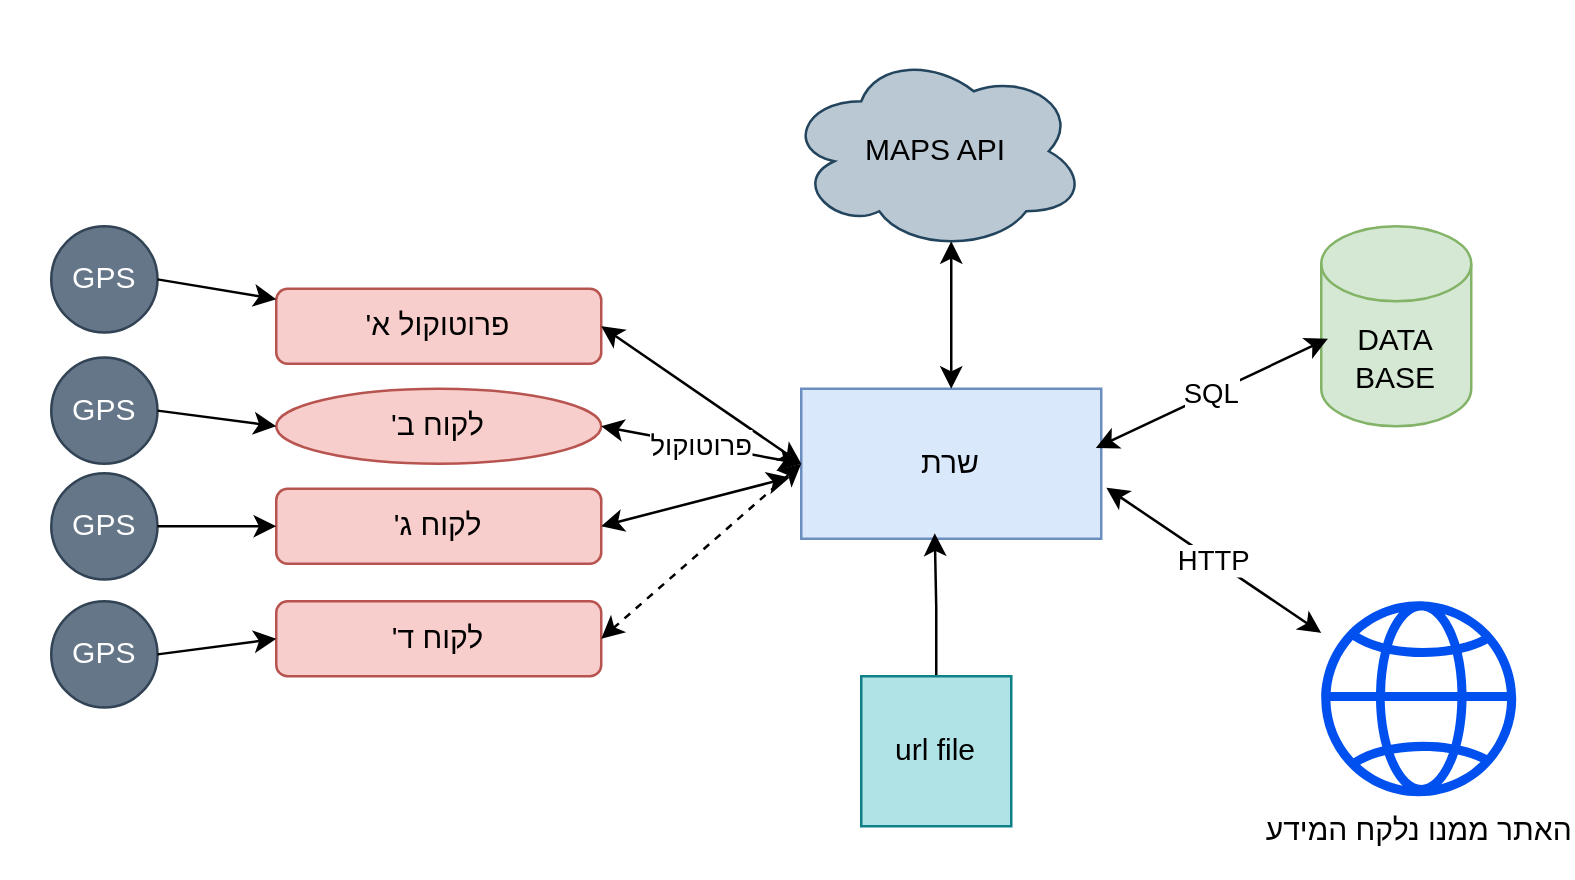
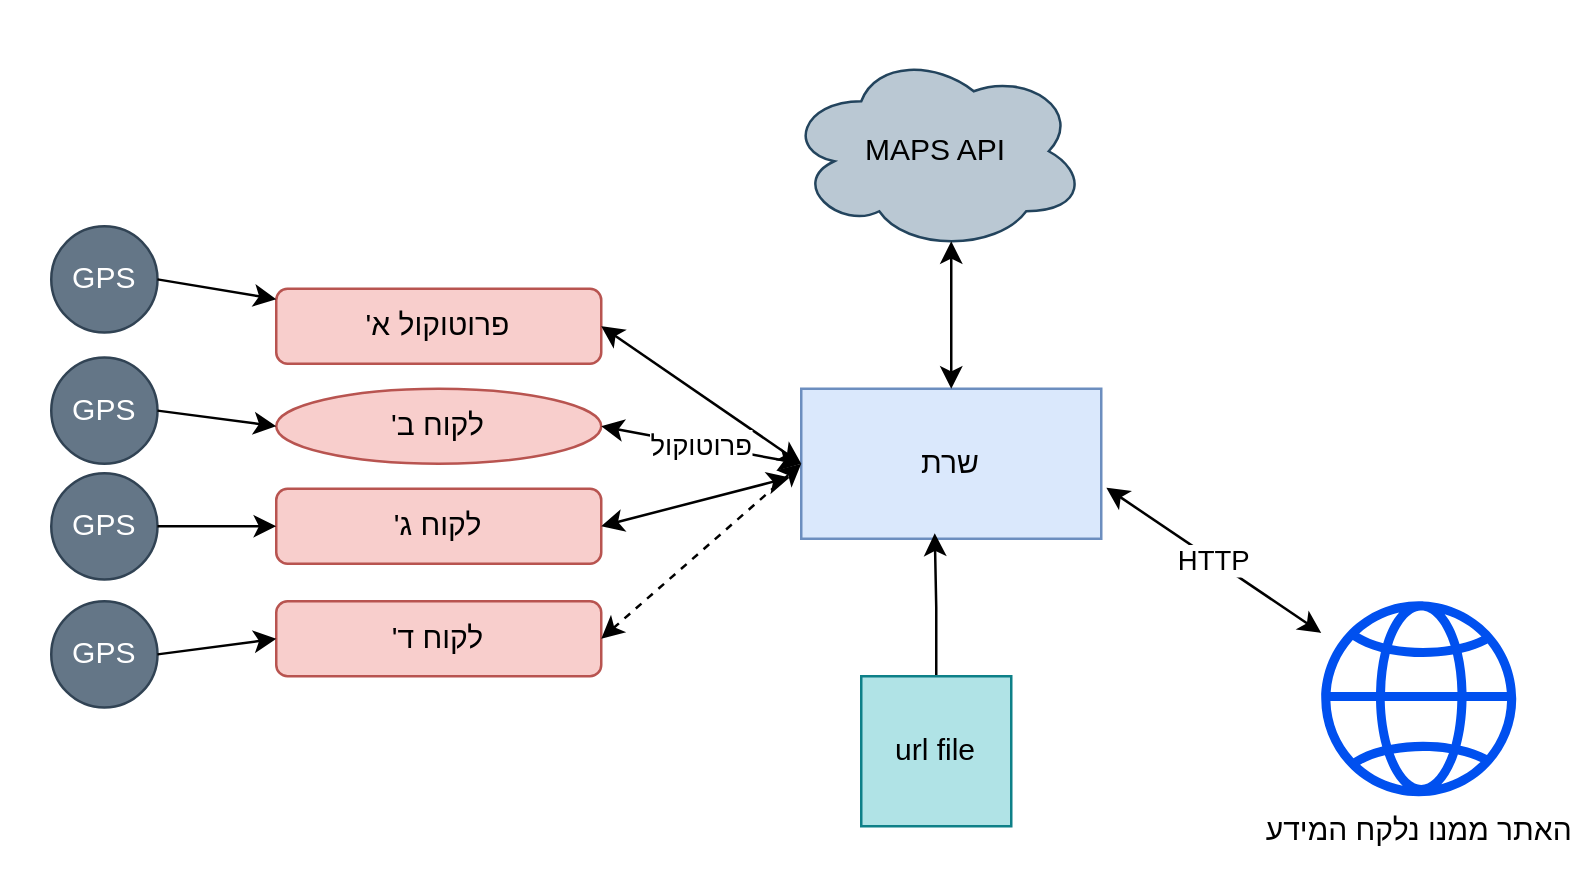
node "DATA BASE": removed
edge "DATA BASE" -- "שרת": removed, label "SQL"
